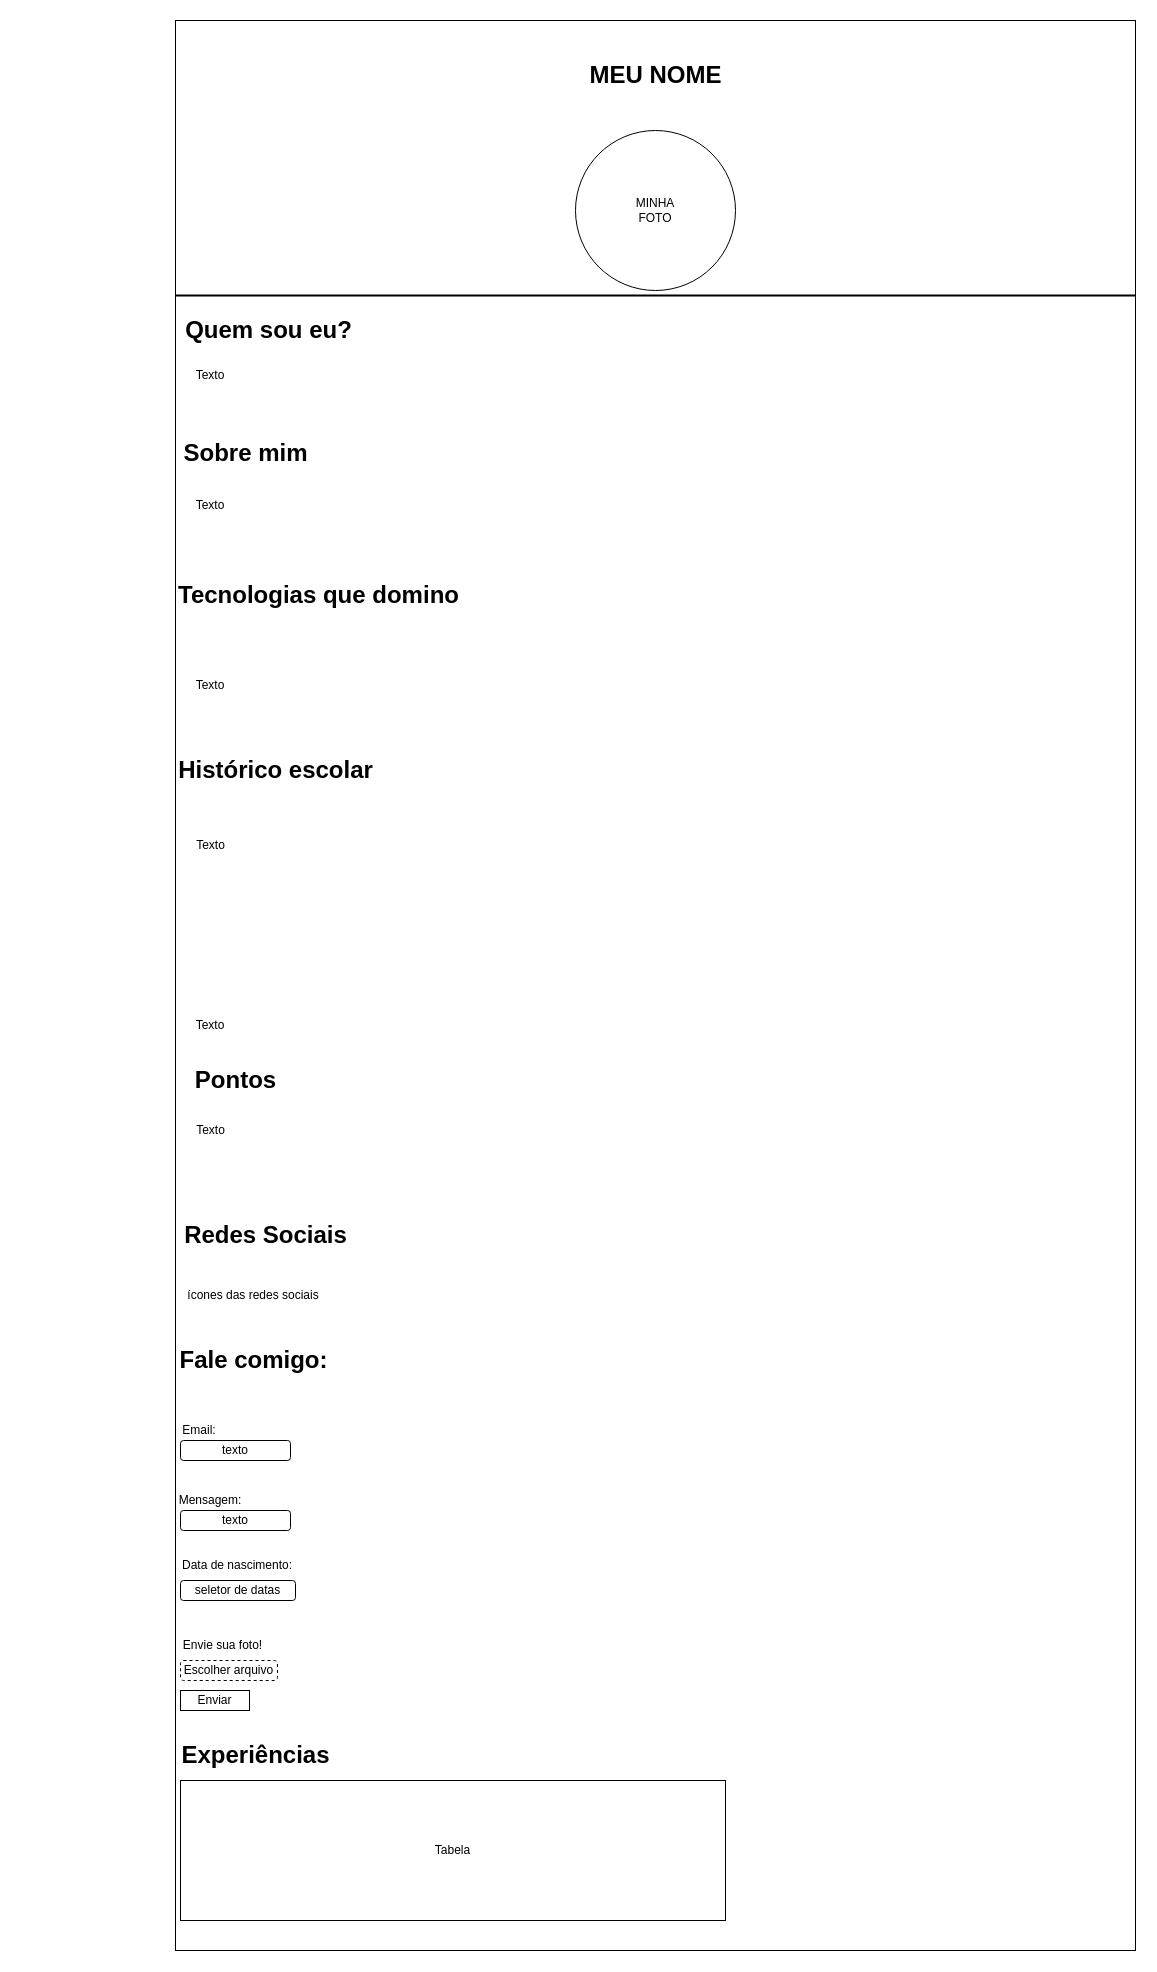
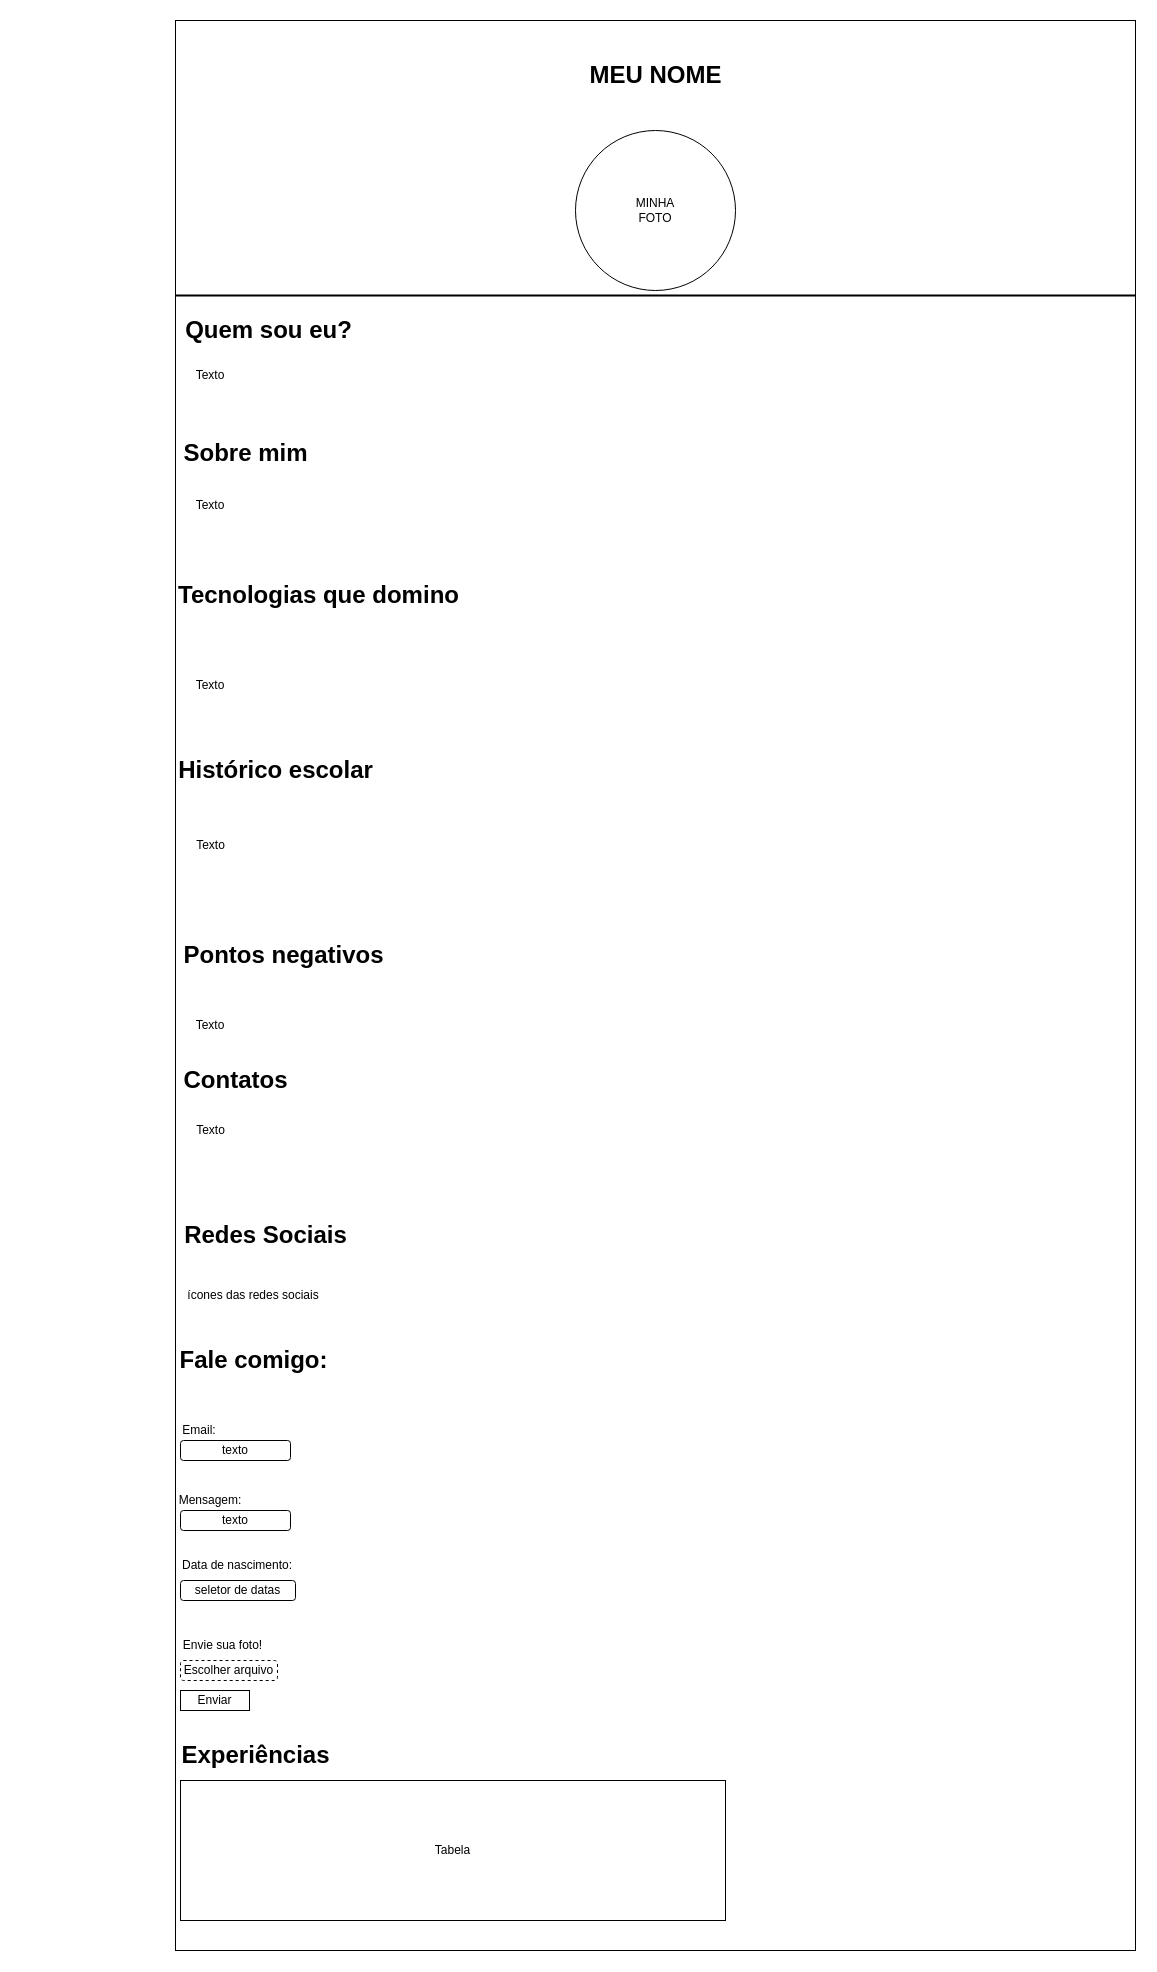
node "Pontos negativos": added
node "Pontos": label "Pontos" -> "Contatos"
